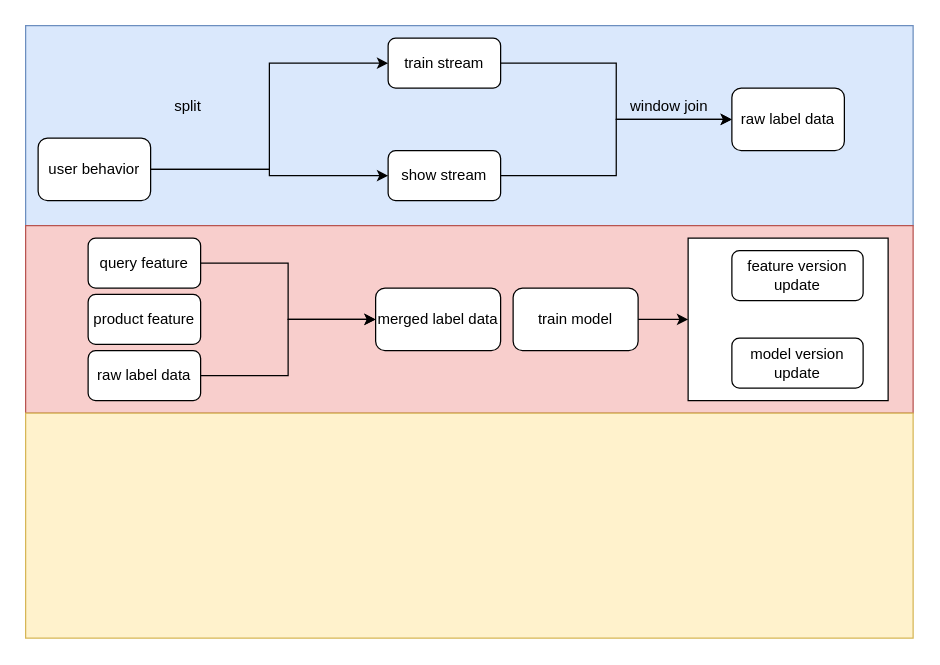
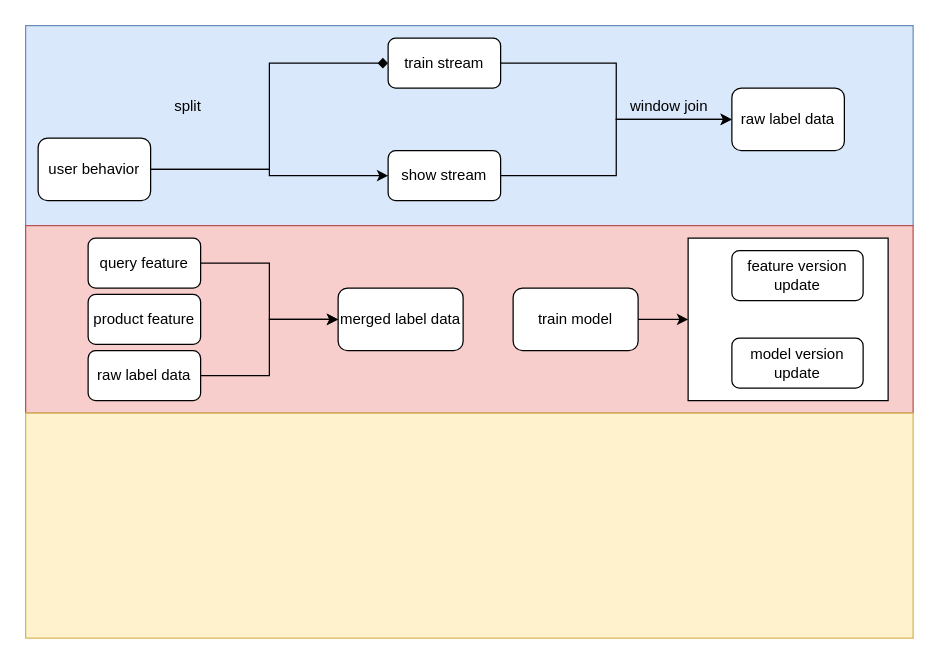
edge "user behavior" -> "train stream": arrowhead classic -> diamond
node "merged label data": moved (438, 319) -> (401, 319)
